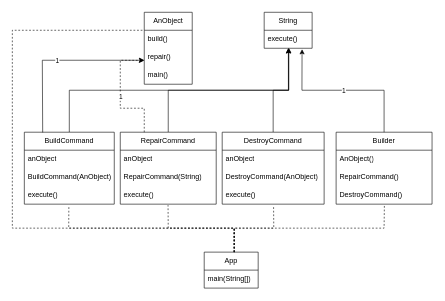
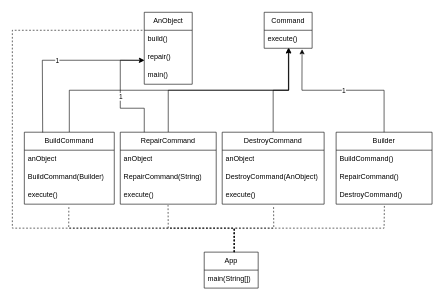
node "String": label "String" -> "Command"
edge "RepairCommand" -> "repair()": style dashed -> solid
node "AnObject()": label "AnObject()" -> "BuildCommand()"
node "BuildCommand(AnObject)": label "BuildCommand(AnObject)" -> "BuildCommand(Builder)"
